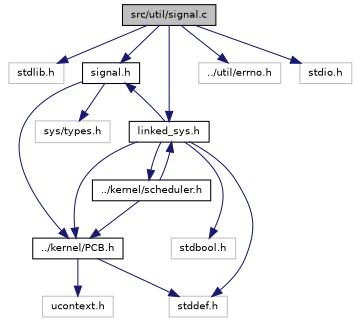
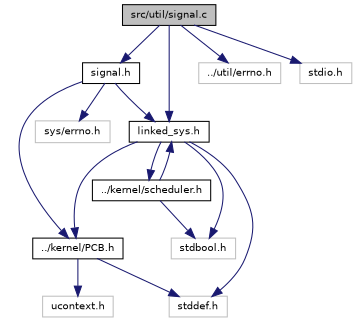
node "stdlib.h": removed
edge "linked_sys.h" -> "signal.h": reversed
node "sys/types.h": label "sys/types.h" -> "sys/errno.h"
edge "../kernel/scheduler.h" -> "../kernel/PCB.h": now "../kernel/scheduler.h" -> "stdbool.h"
